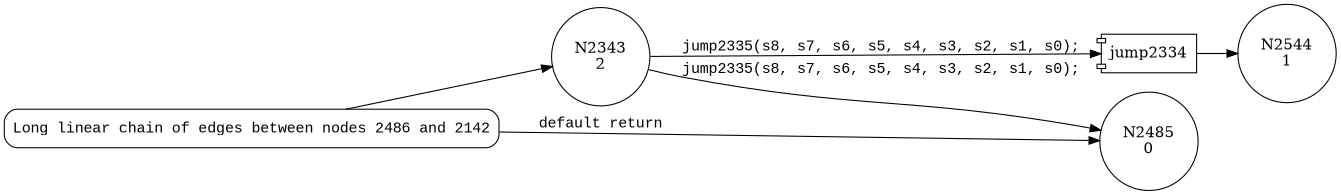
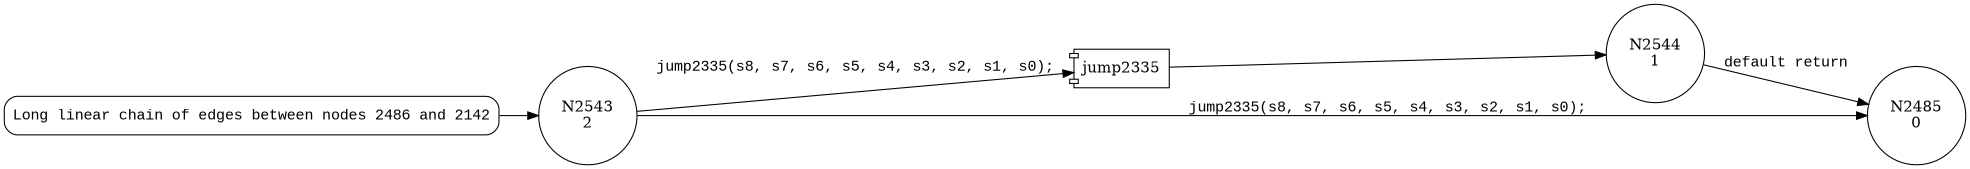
node "jump2334": label "jump2334" -> "jump2335"
node "N2343 2": label "N2343 2" -> "N2543 2"
edge "Long linear chain of edges between nodes 2486 and 2142" -> "N2485 0": now "N2544 1" -> "N2485 0"
